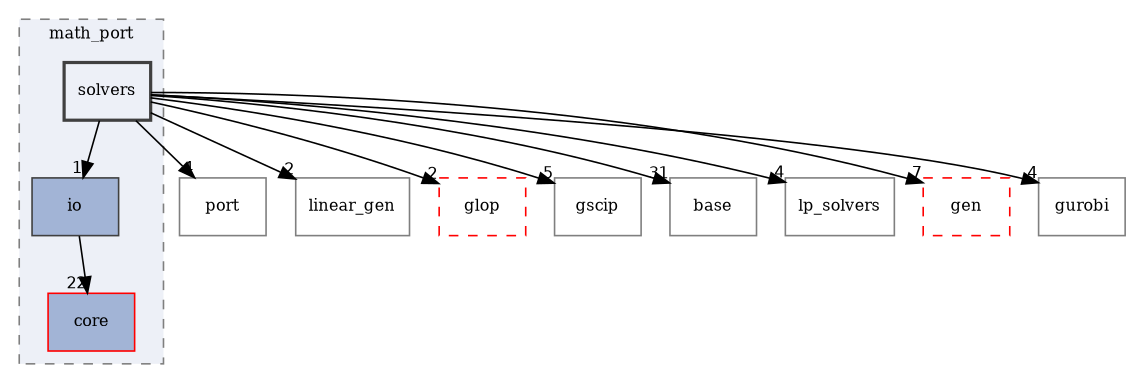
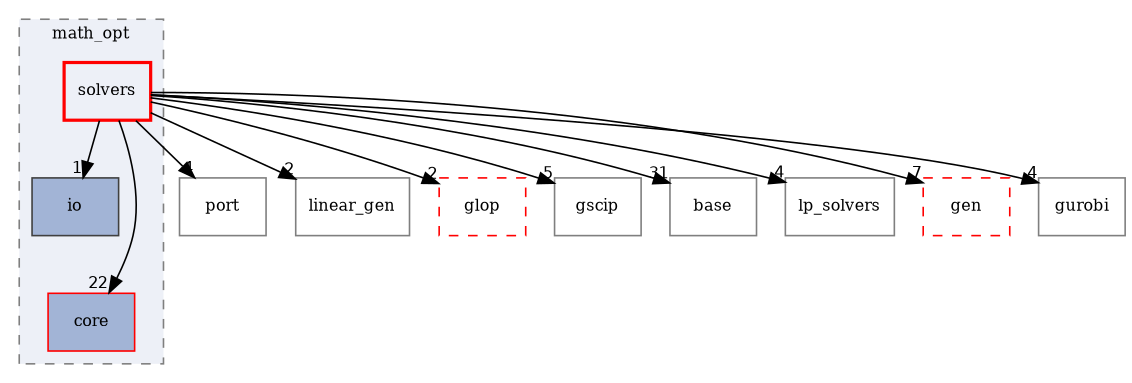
cluster "math_port": label "math_port" -> "math_opt"
node "solvers": color grey25 -> red
edge "io" -> "core": now "solvers" -> "core"
